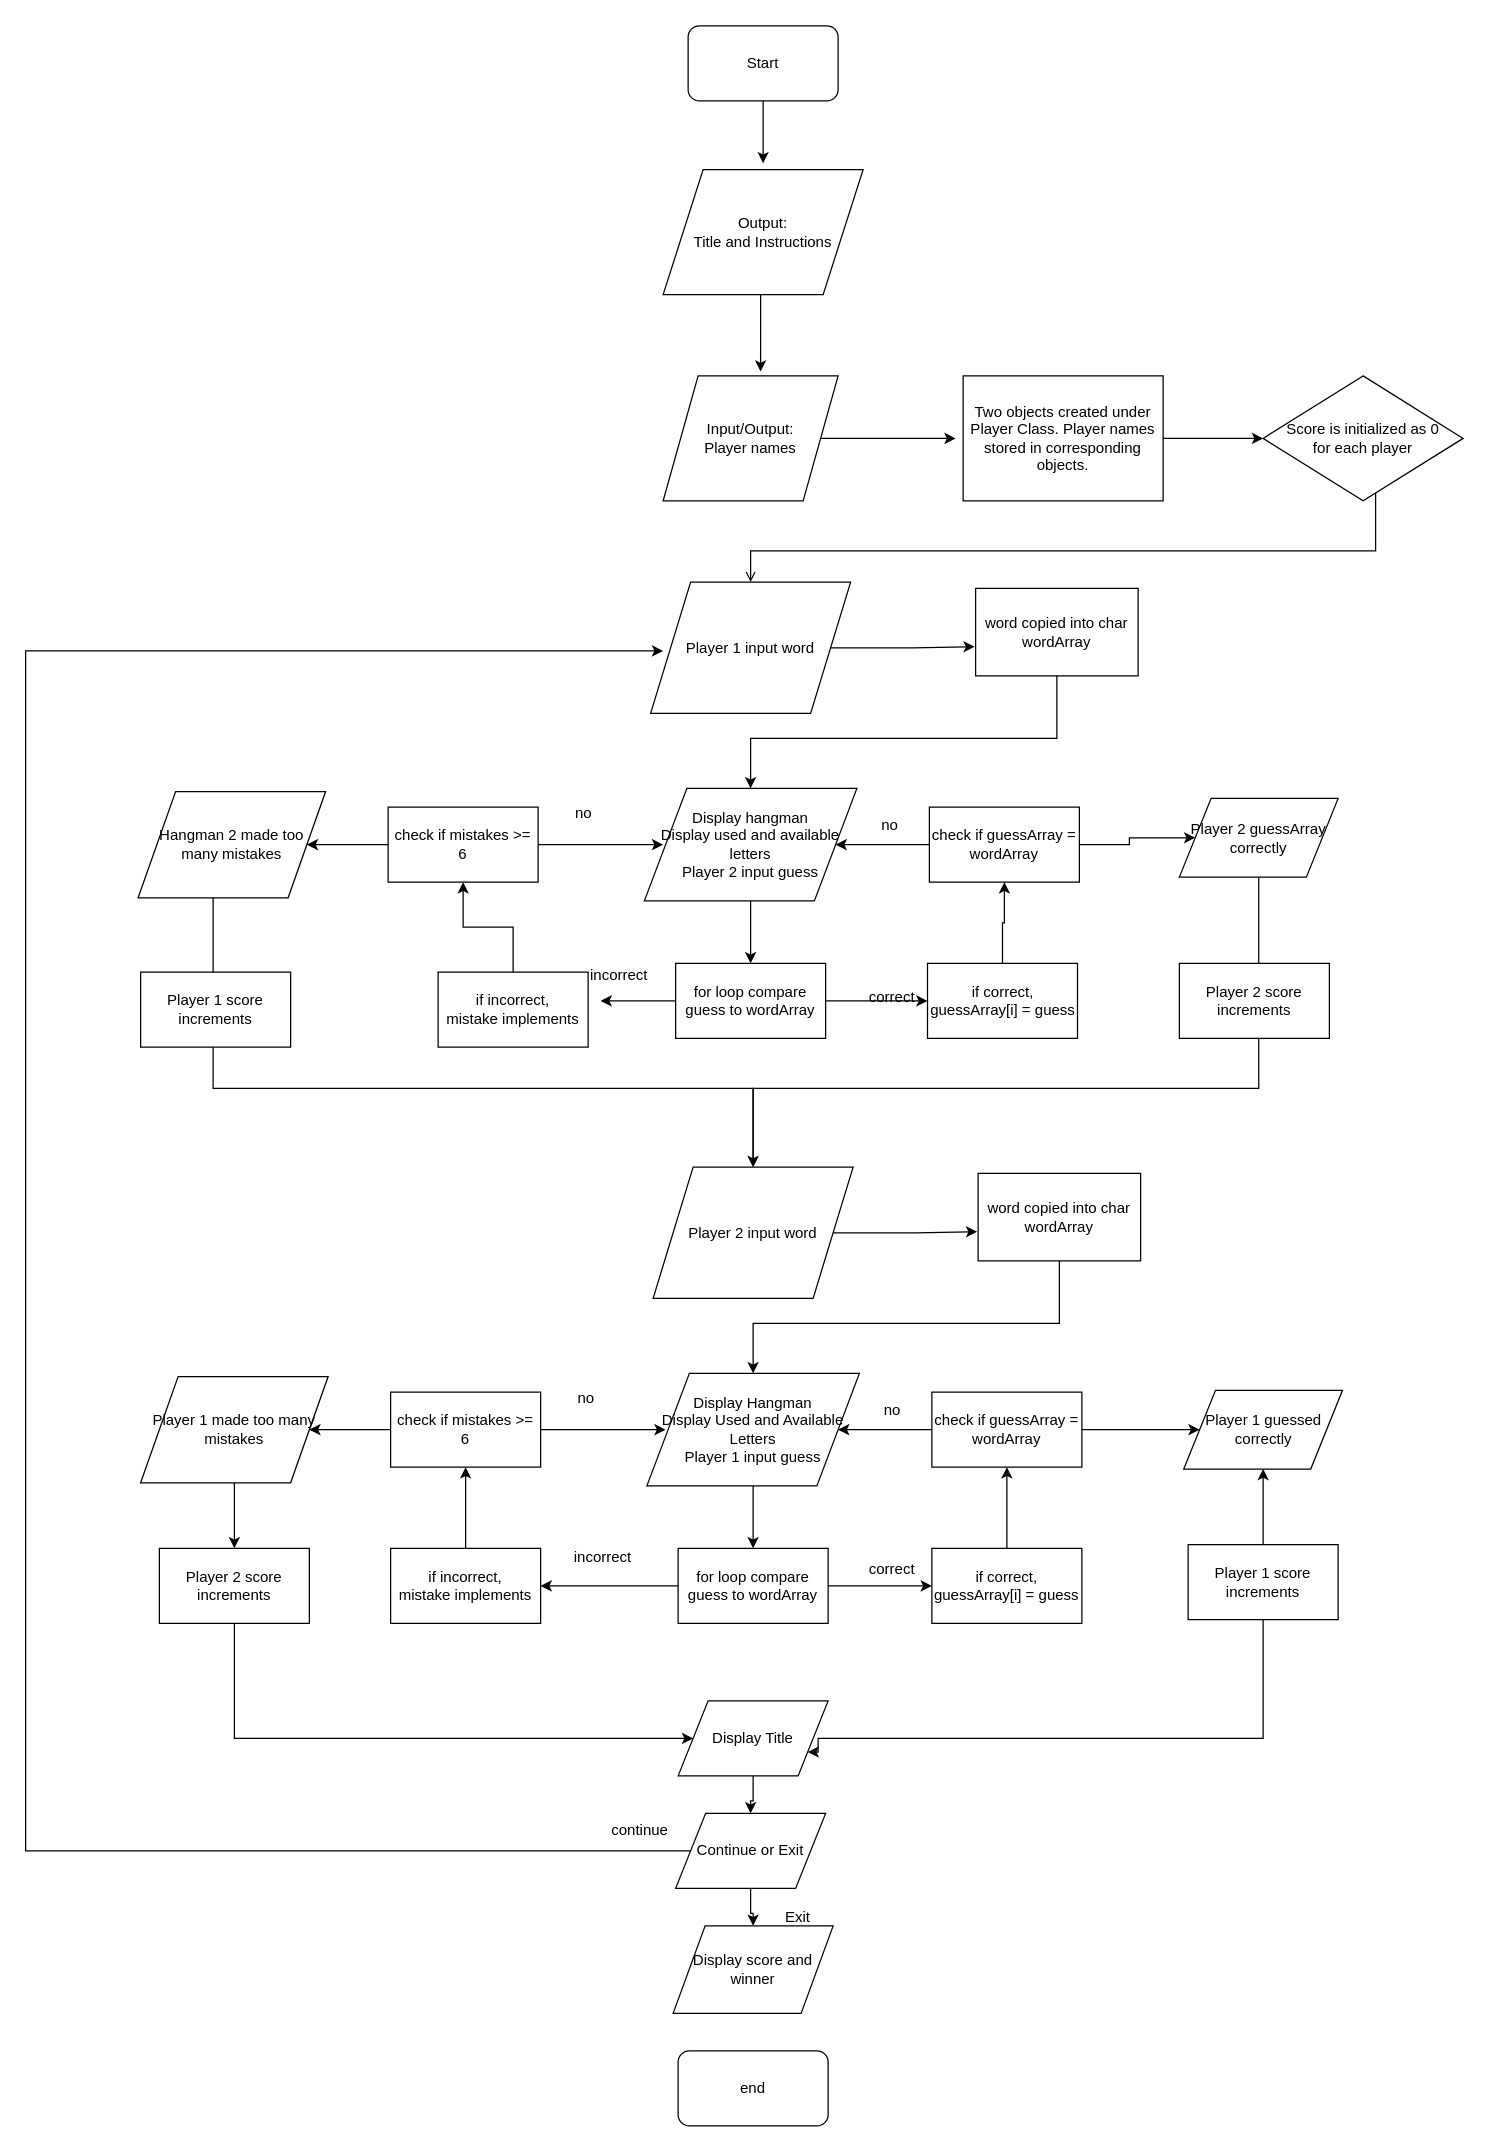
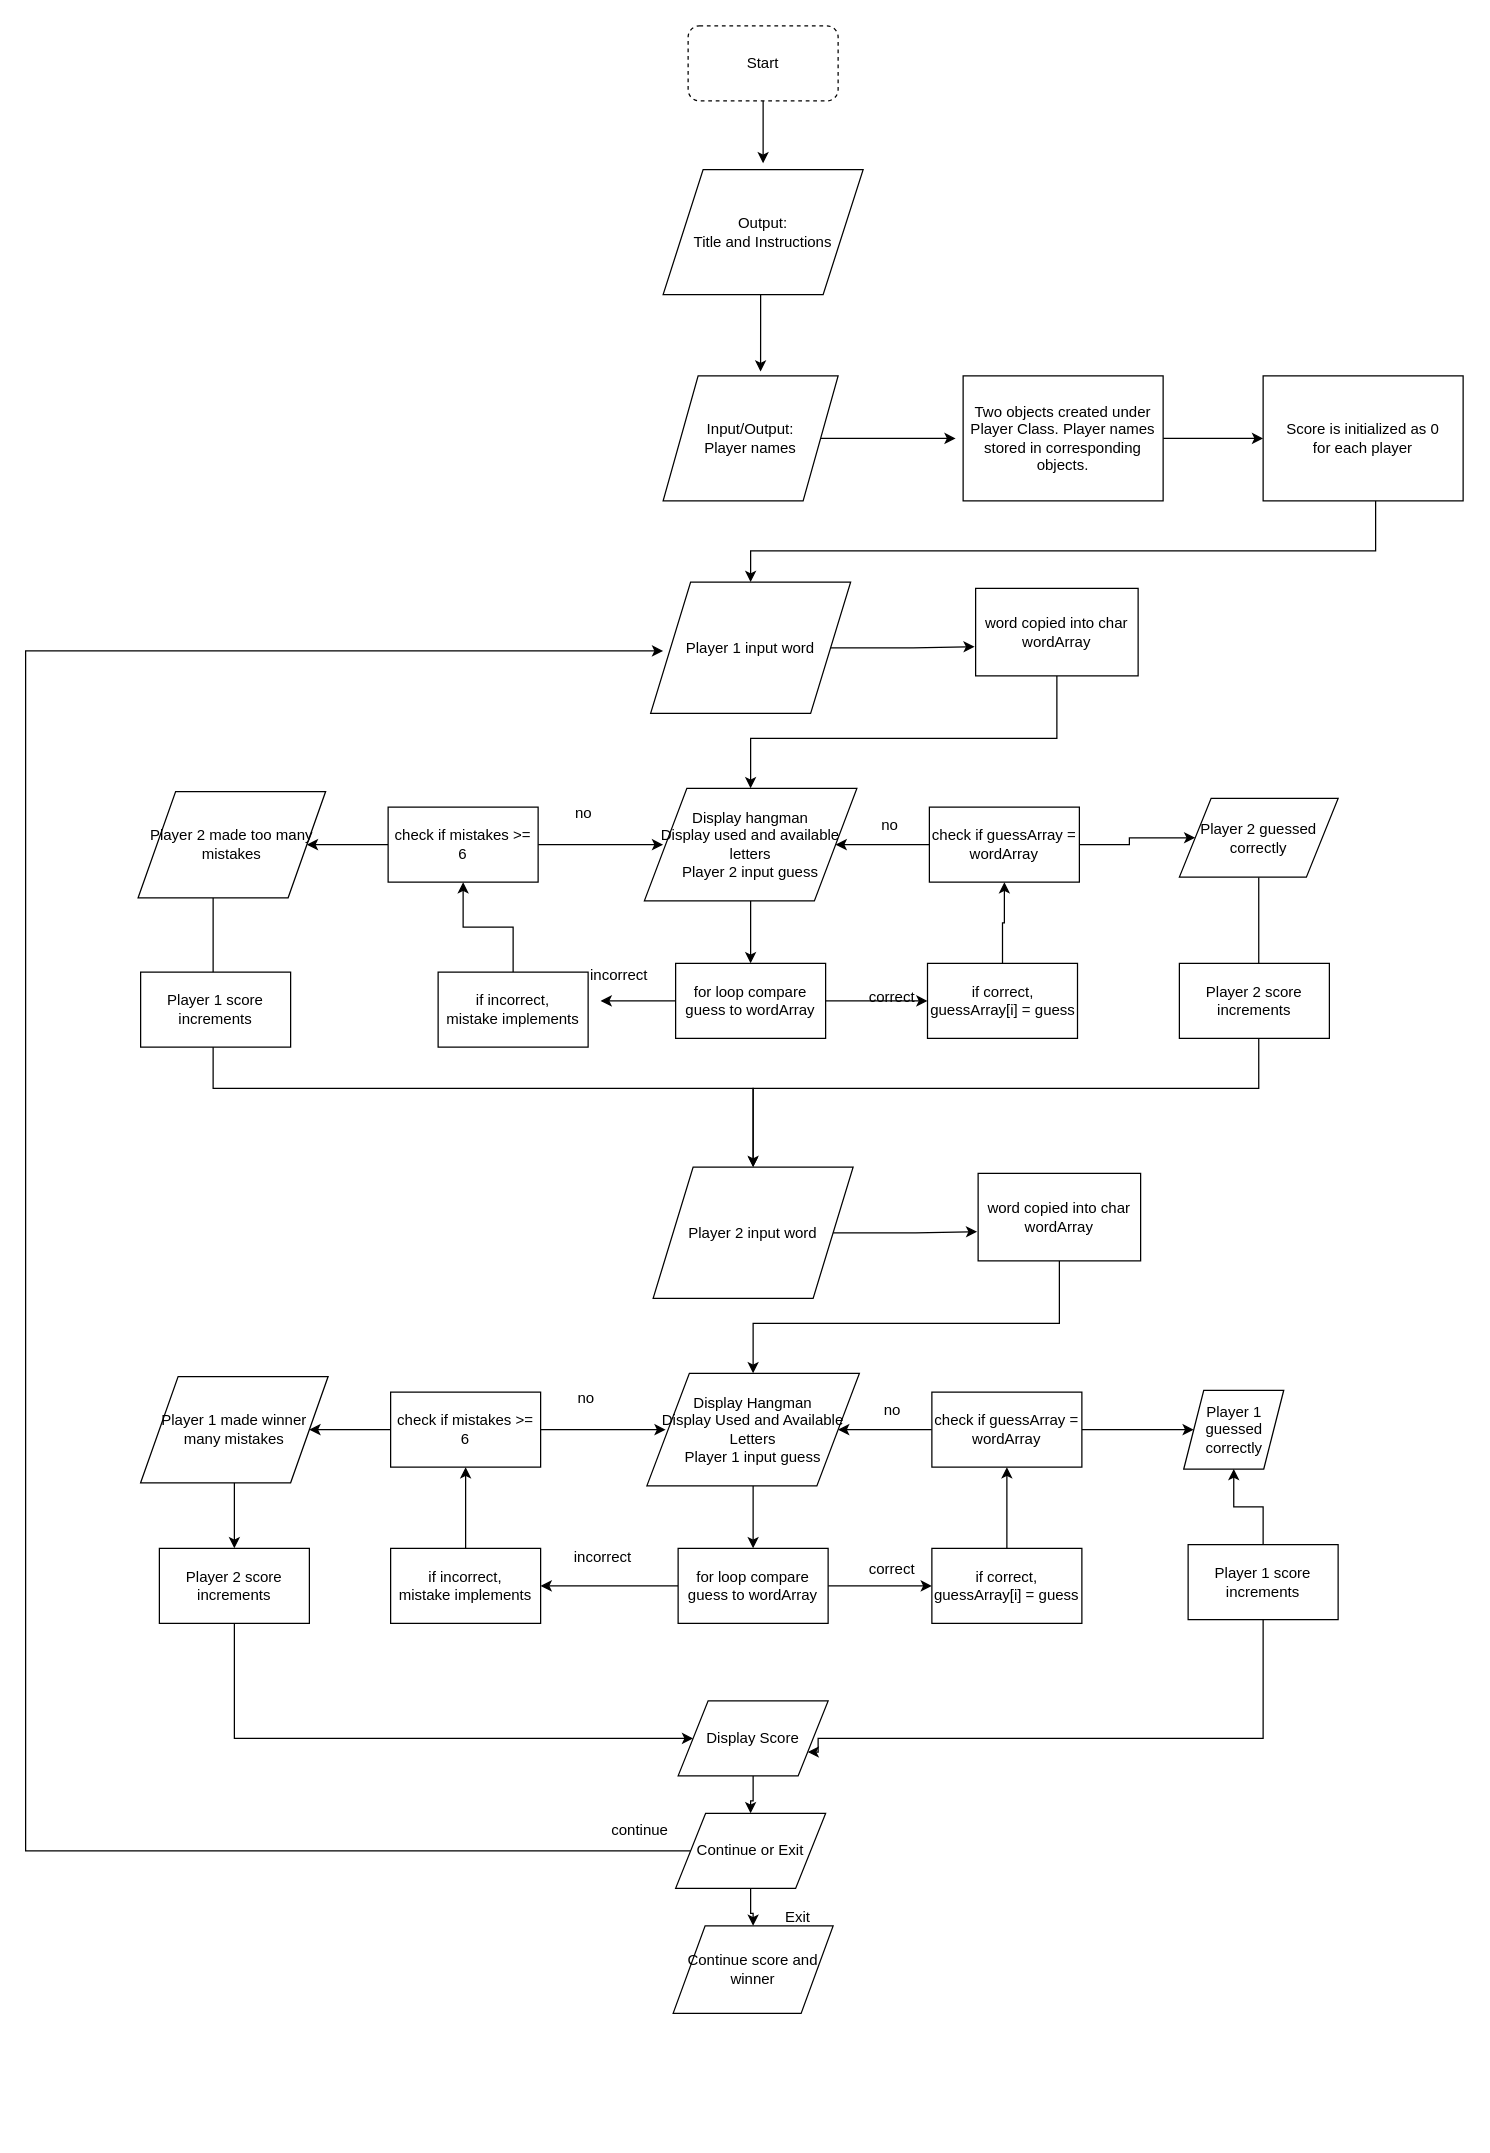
node "Start": style solid -> dashed
node "Score is initialized as 0 for each player": shape diamond -> rectangle
edge "Score is initialized as 0 for each player" -> "Player 1 input word": arrowhead open -> classic
node "Player 2 guessArray correctly": label "Player 2 guessArray correctly" -> "Player 2 guessed correctly"
node "Hangman 2 made too many mistakes": label "Hangman 2 made too many mistakes" -> "Player 2 made too many mistakes"
node "Player 1 made too many mistakes": label "Player 1 made too many mistakes" -> "Player 1 made winner many mistakes"
node "Player 1 guessed correctly": size 159x79 -> 100x79
node "Display Title": label "Display Title" -> "Display Score"
node "Display score and winner": label "Display score and winner" -> "Continue score and winner"
node "end": removed
